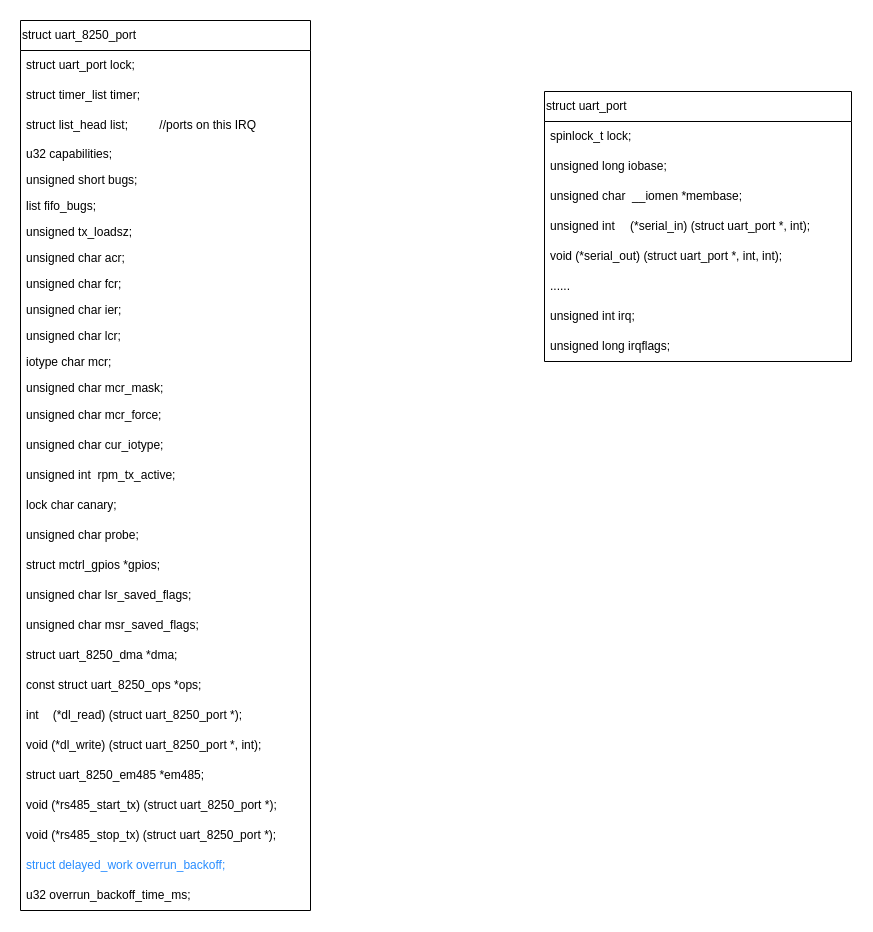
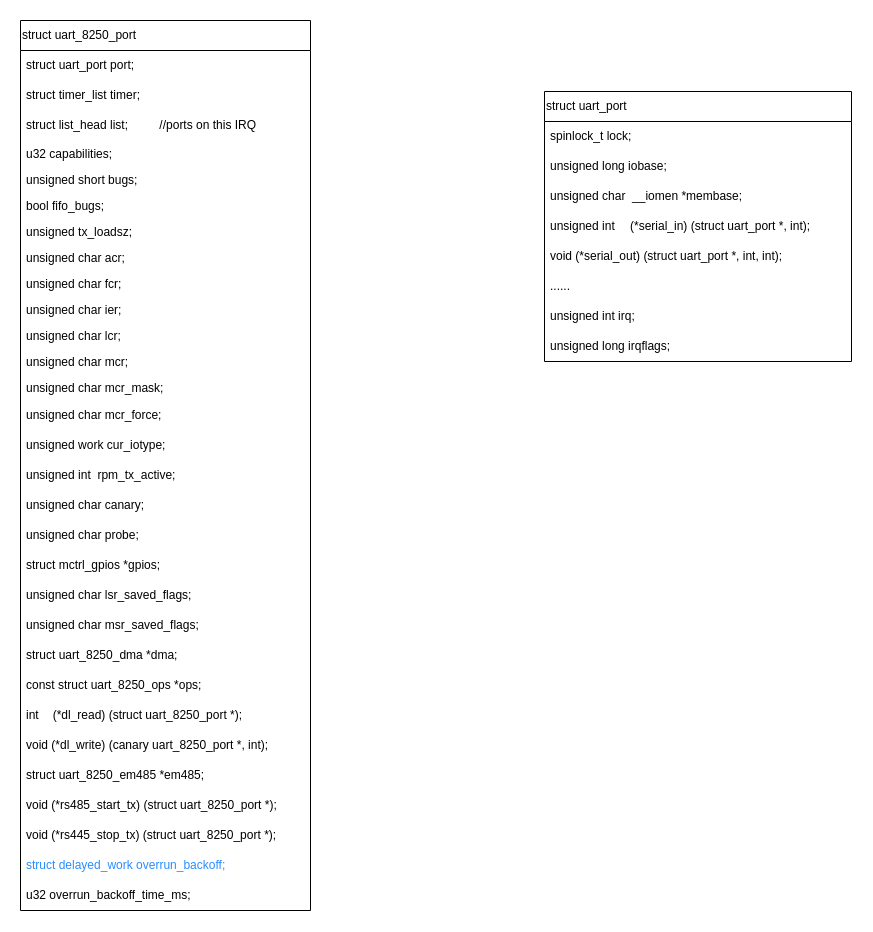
node "struct uart_port lock;": label "struct uart_port lock;" -> "struct uart_port port;"
node "list fifo_bugs;": label "list fifo_bugs;" -> "bool fifo_bugs;"
node "iotype char mcr;": label "iotype char mcr;" -> "unsigned char mcr;"
node "unsigned char cur_iotype;": label "unsigned char cur_iotype;" -> "unsigned work cur_iotype;"
node "lock char canary;": label "lock char canary;" -> "unsigned char canary;"
node "void (*dl_write) (struct uart_8250_port *, int);": label "void (*dl_write) (struct uart_8250_port *, int);" -> "void (*dl_write) (canary uart_8250_port *, int);"
node "void (*rs485_stop_tx) (struct uart_8250_port *);": label "void (*rs485_stop_tx) (struct uart_8250_port *);" -> "void (*rs445_stop_tx) (struct uart_8250_port *);"
